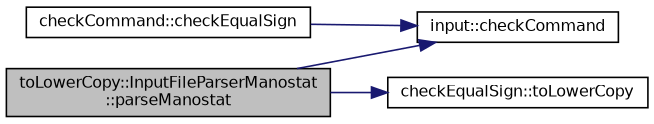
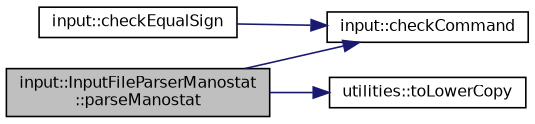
node "checkCommand::checkEqualSign": label "checkCommand::checkEqualSign" -> "input::checkEqualSign"
node "toLowerCopy::InputFileParserManostat ::parseManostat": label "toLowerCopy::InputFileParserManostat ::parseManostat" -> "input::InputFileParserManostat ::parseManostat"
node "checkEqualSign::toLowerCopy": label "checkEqualSign::toLowerCopy" -> "utilities::toLowerCopy"
